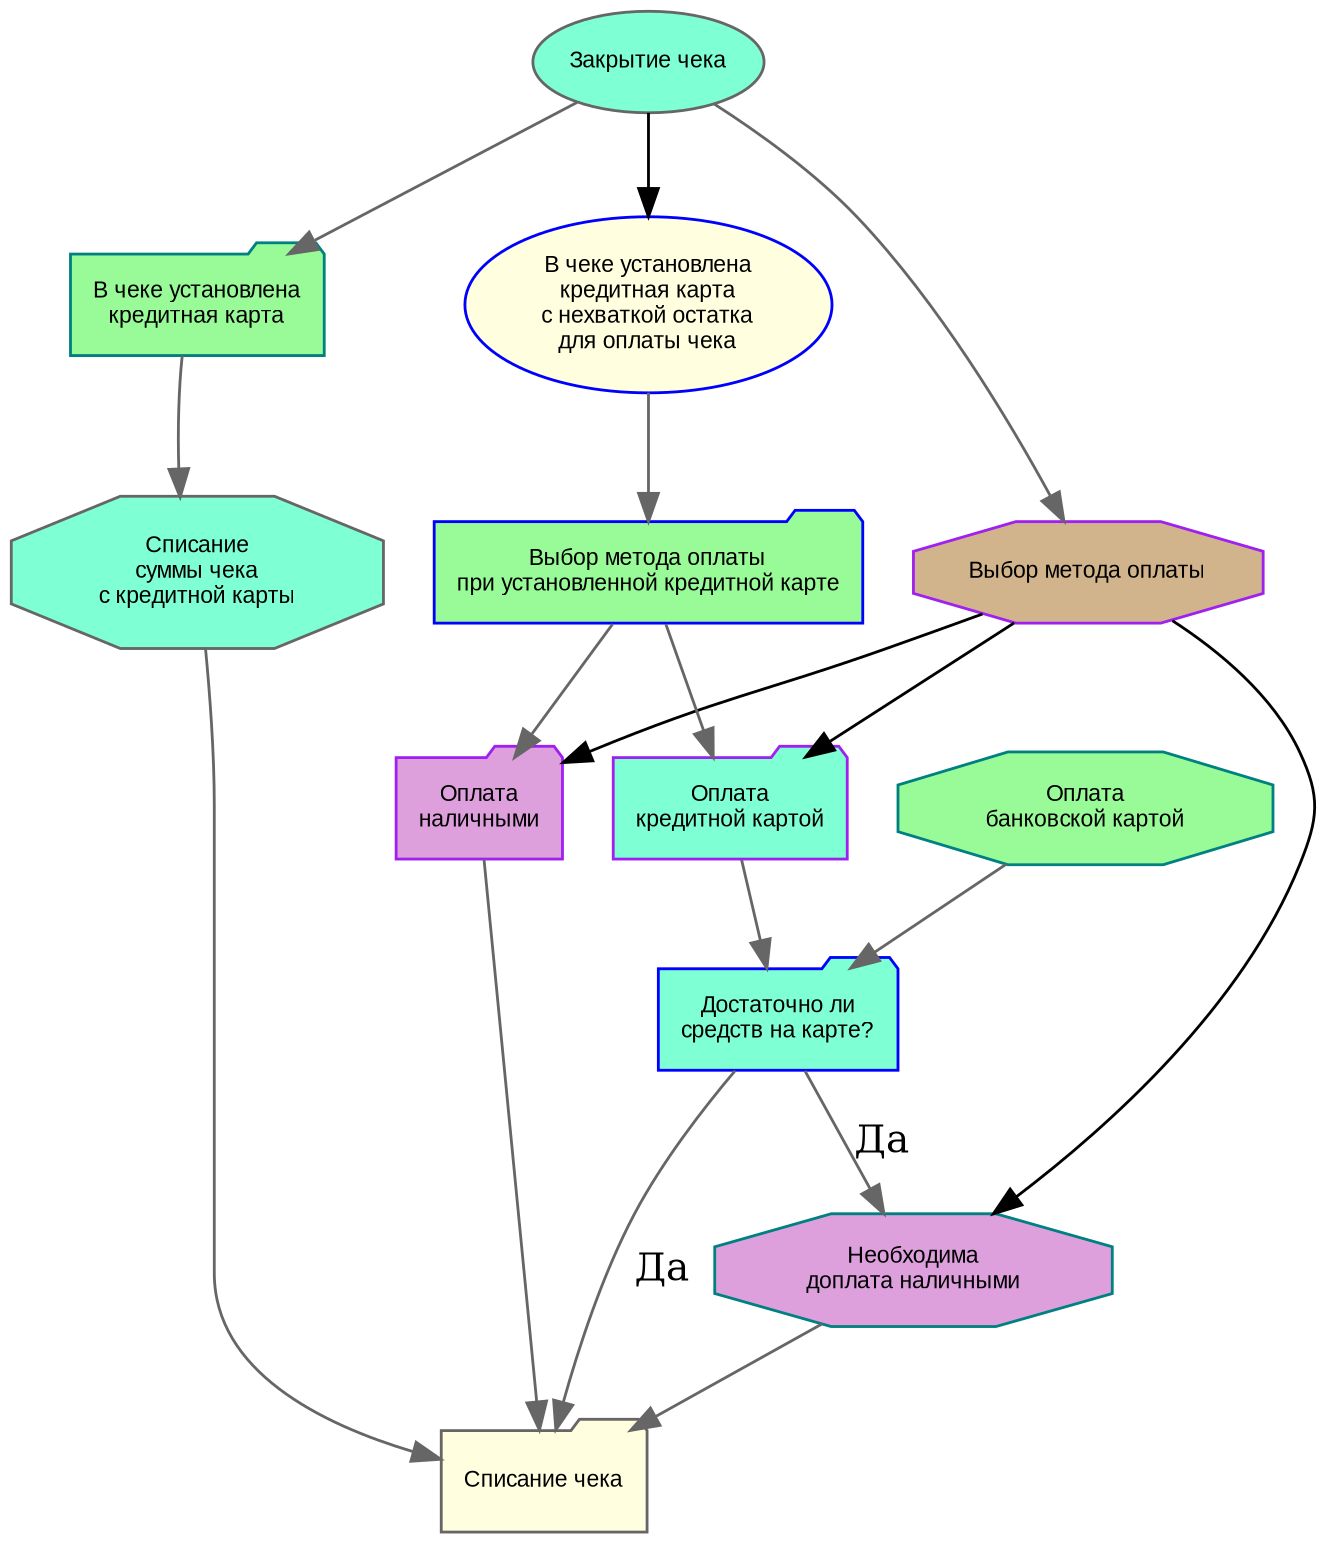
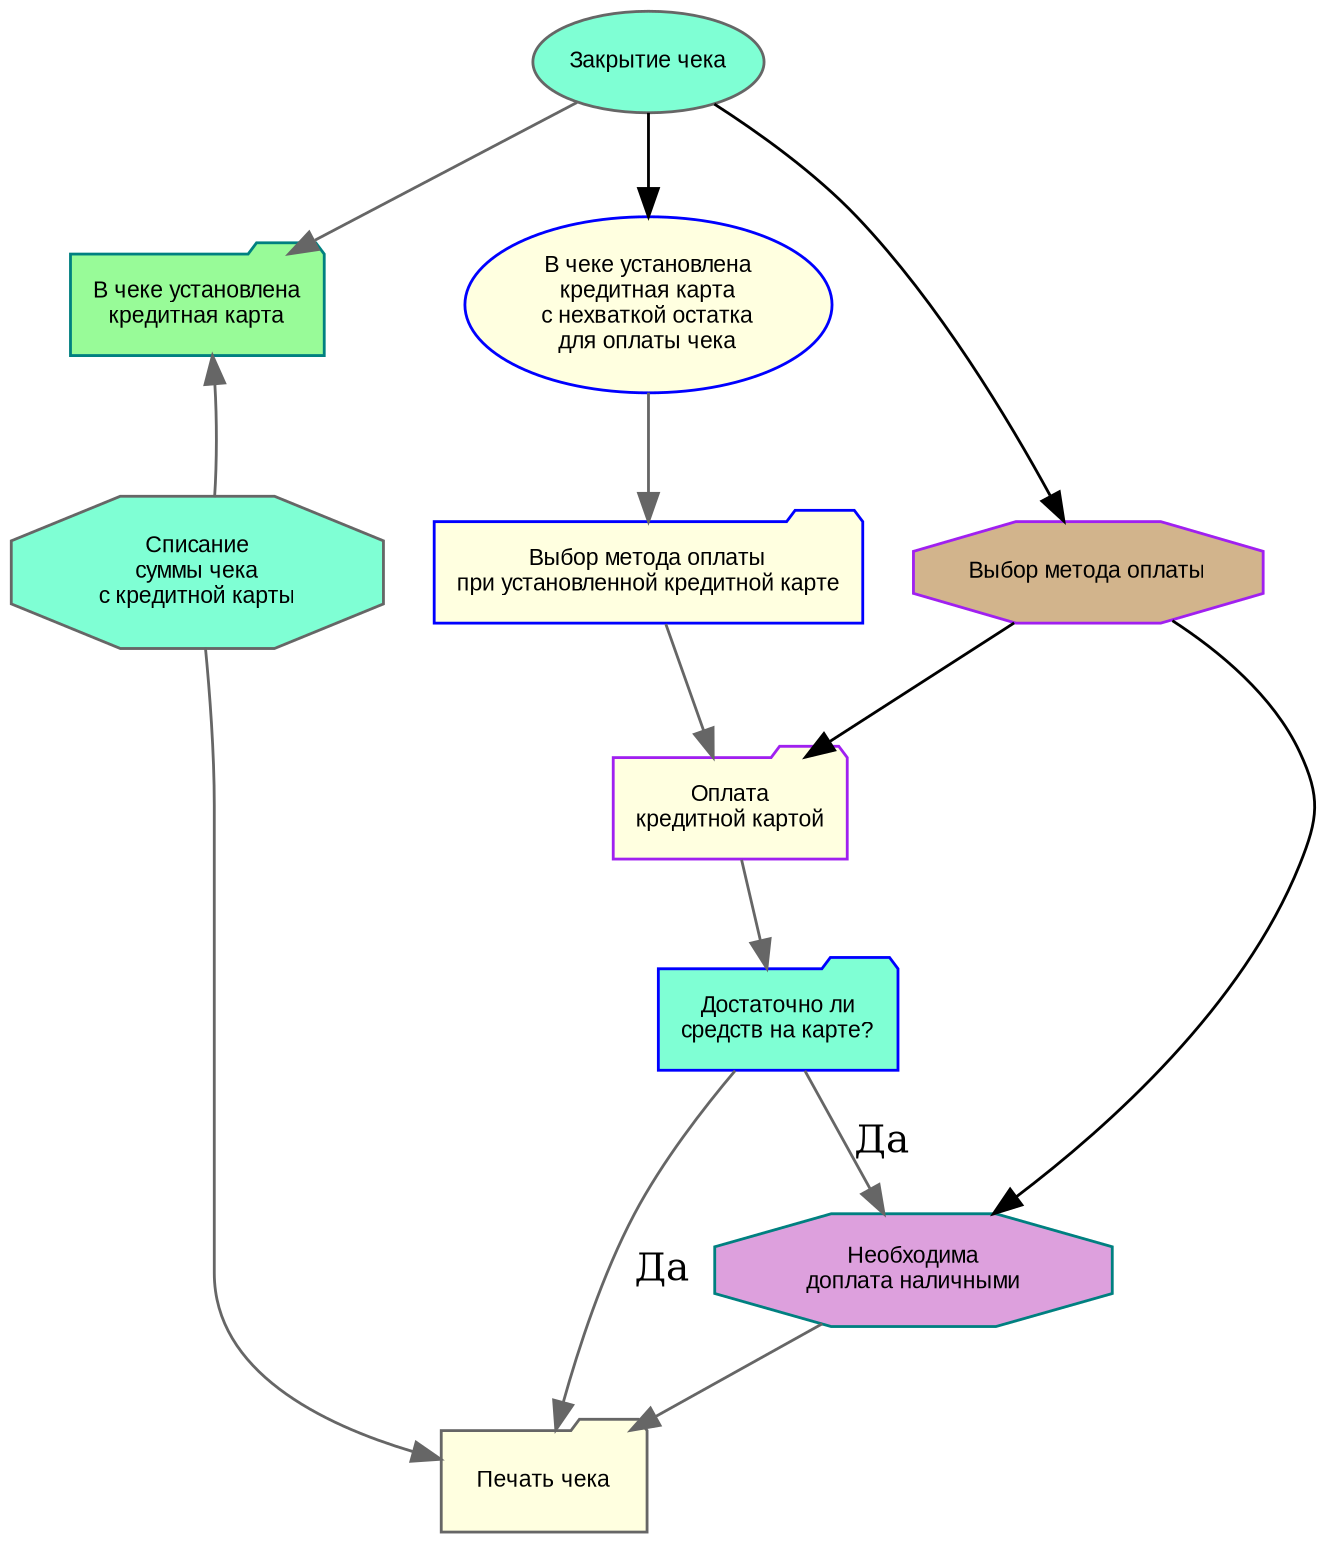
edge "Закрытие чека" -> "Выбор метода оплаты": color gray40 -> black
edge "В чеке установлена кредитная карта" -> "Списание суммы чека с кредитной карты": reversed
node "Выбор метода оплаты при установленной кредитной карте": fillcolor palegreen -> lightyellow
node "Оплата наличными": removed
node "Оплата кредитной картой": fillcolor aquamarine -> lightyellow
node "Оплата банковской картой": removed
node "Списание чека": label "Списание чека" -> "Печать чека"
